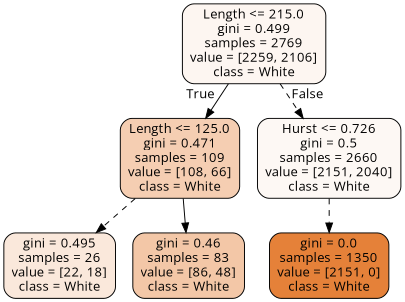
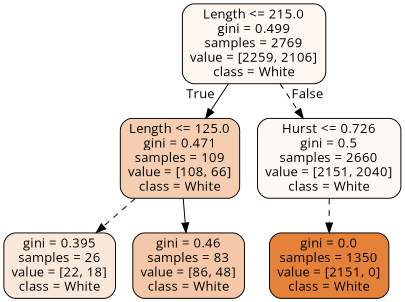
node "gini = 0.495 samples = 26 value = [22, 18] class = White": label "gini = 0.495 samples = 26 value = [22, 18] class = White" -> "gini = 0.395 samples = 26 value = [22, 18] class = White"
